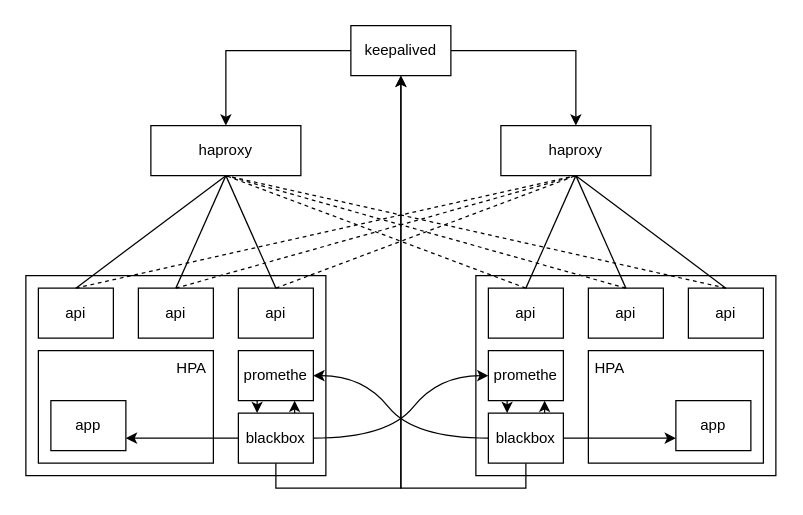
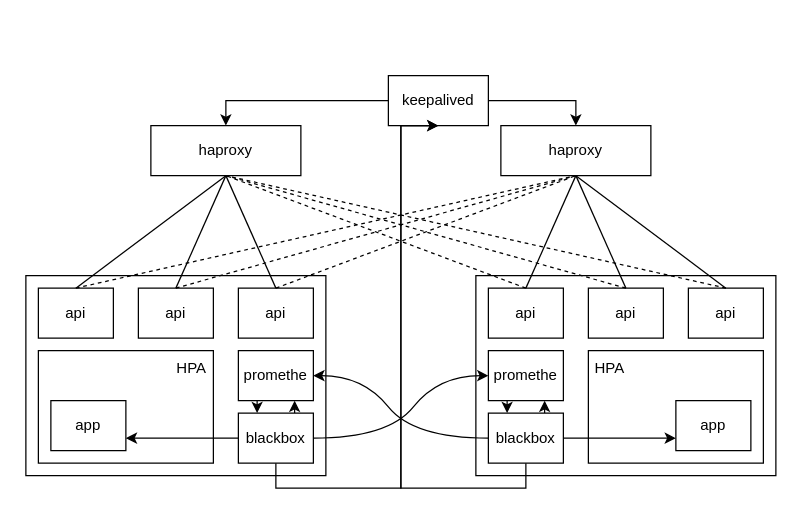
node "keepalived": moved (401, 51) -> (438, 101)
